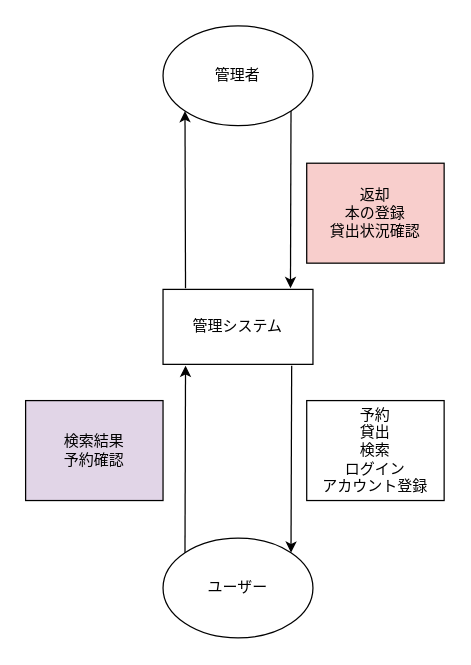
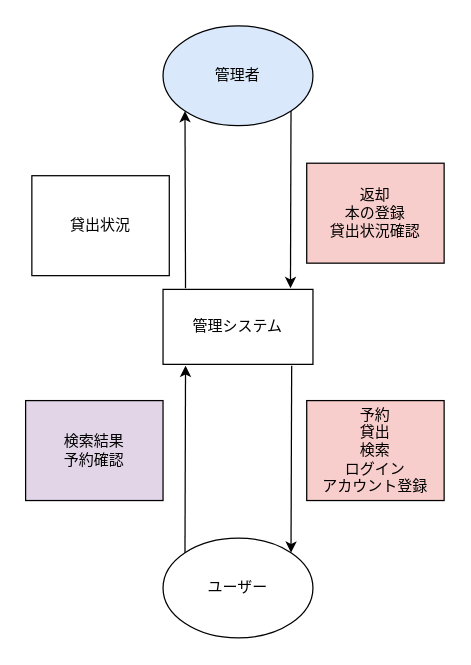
node "管理者": fillcolor #ffffff -> #dae8fc
node "貸出状況": added
node "予約 貸出 検索 ログイン アカウント登録": fillcolor #ffffff -> #f8cecc
